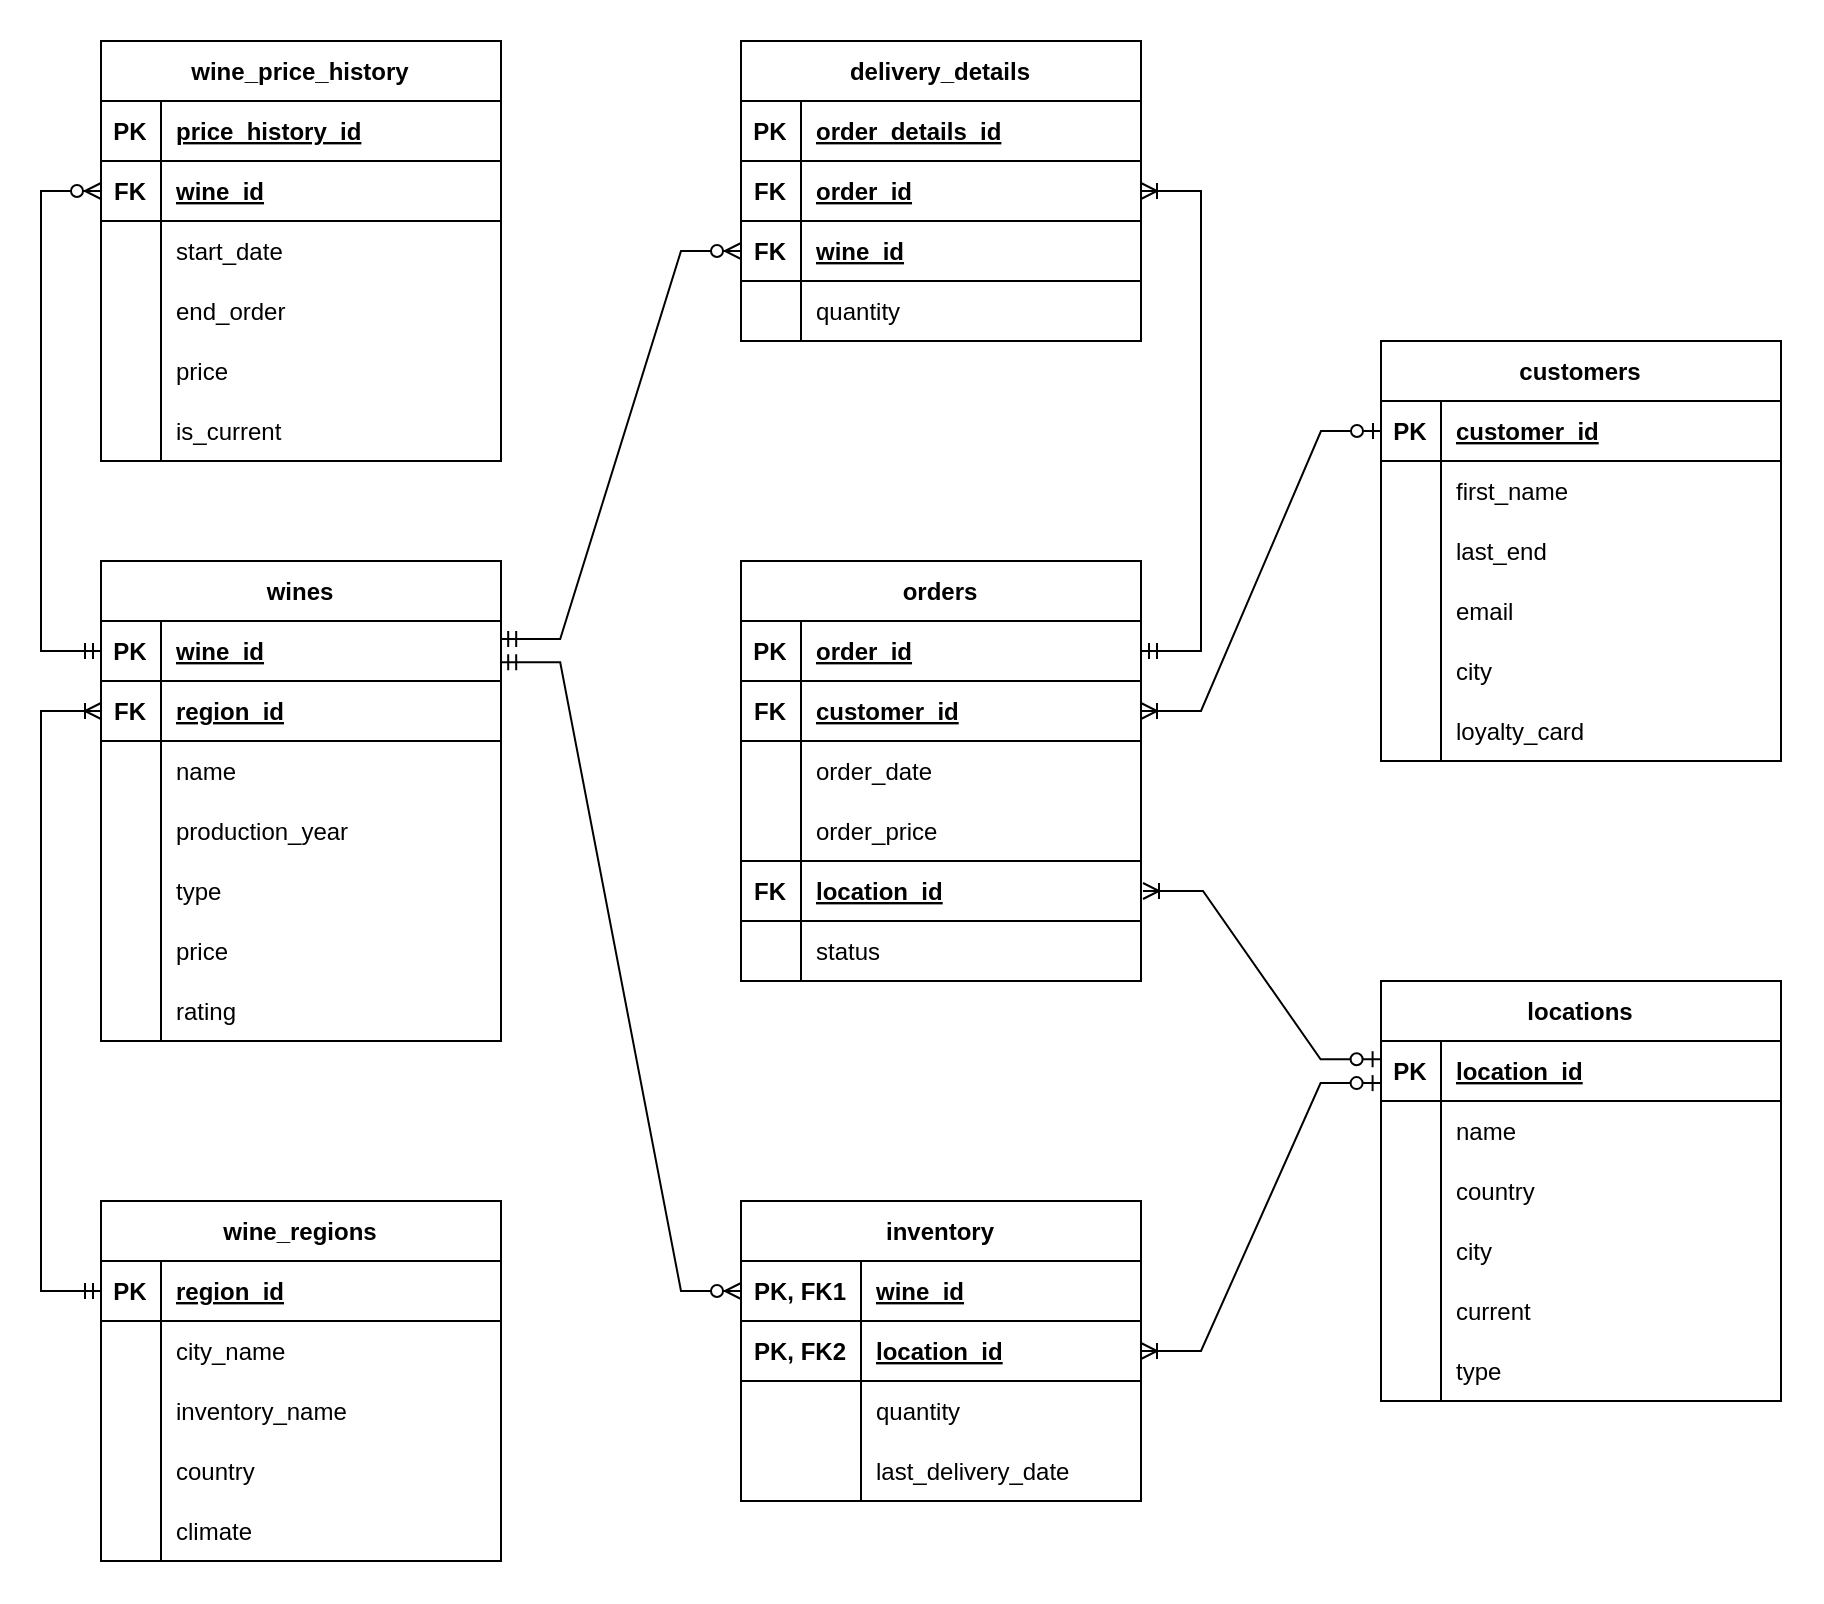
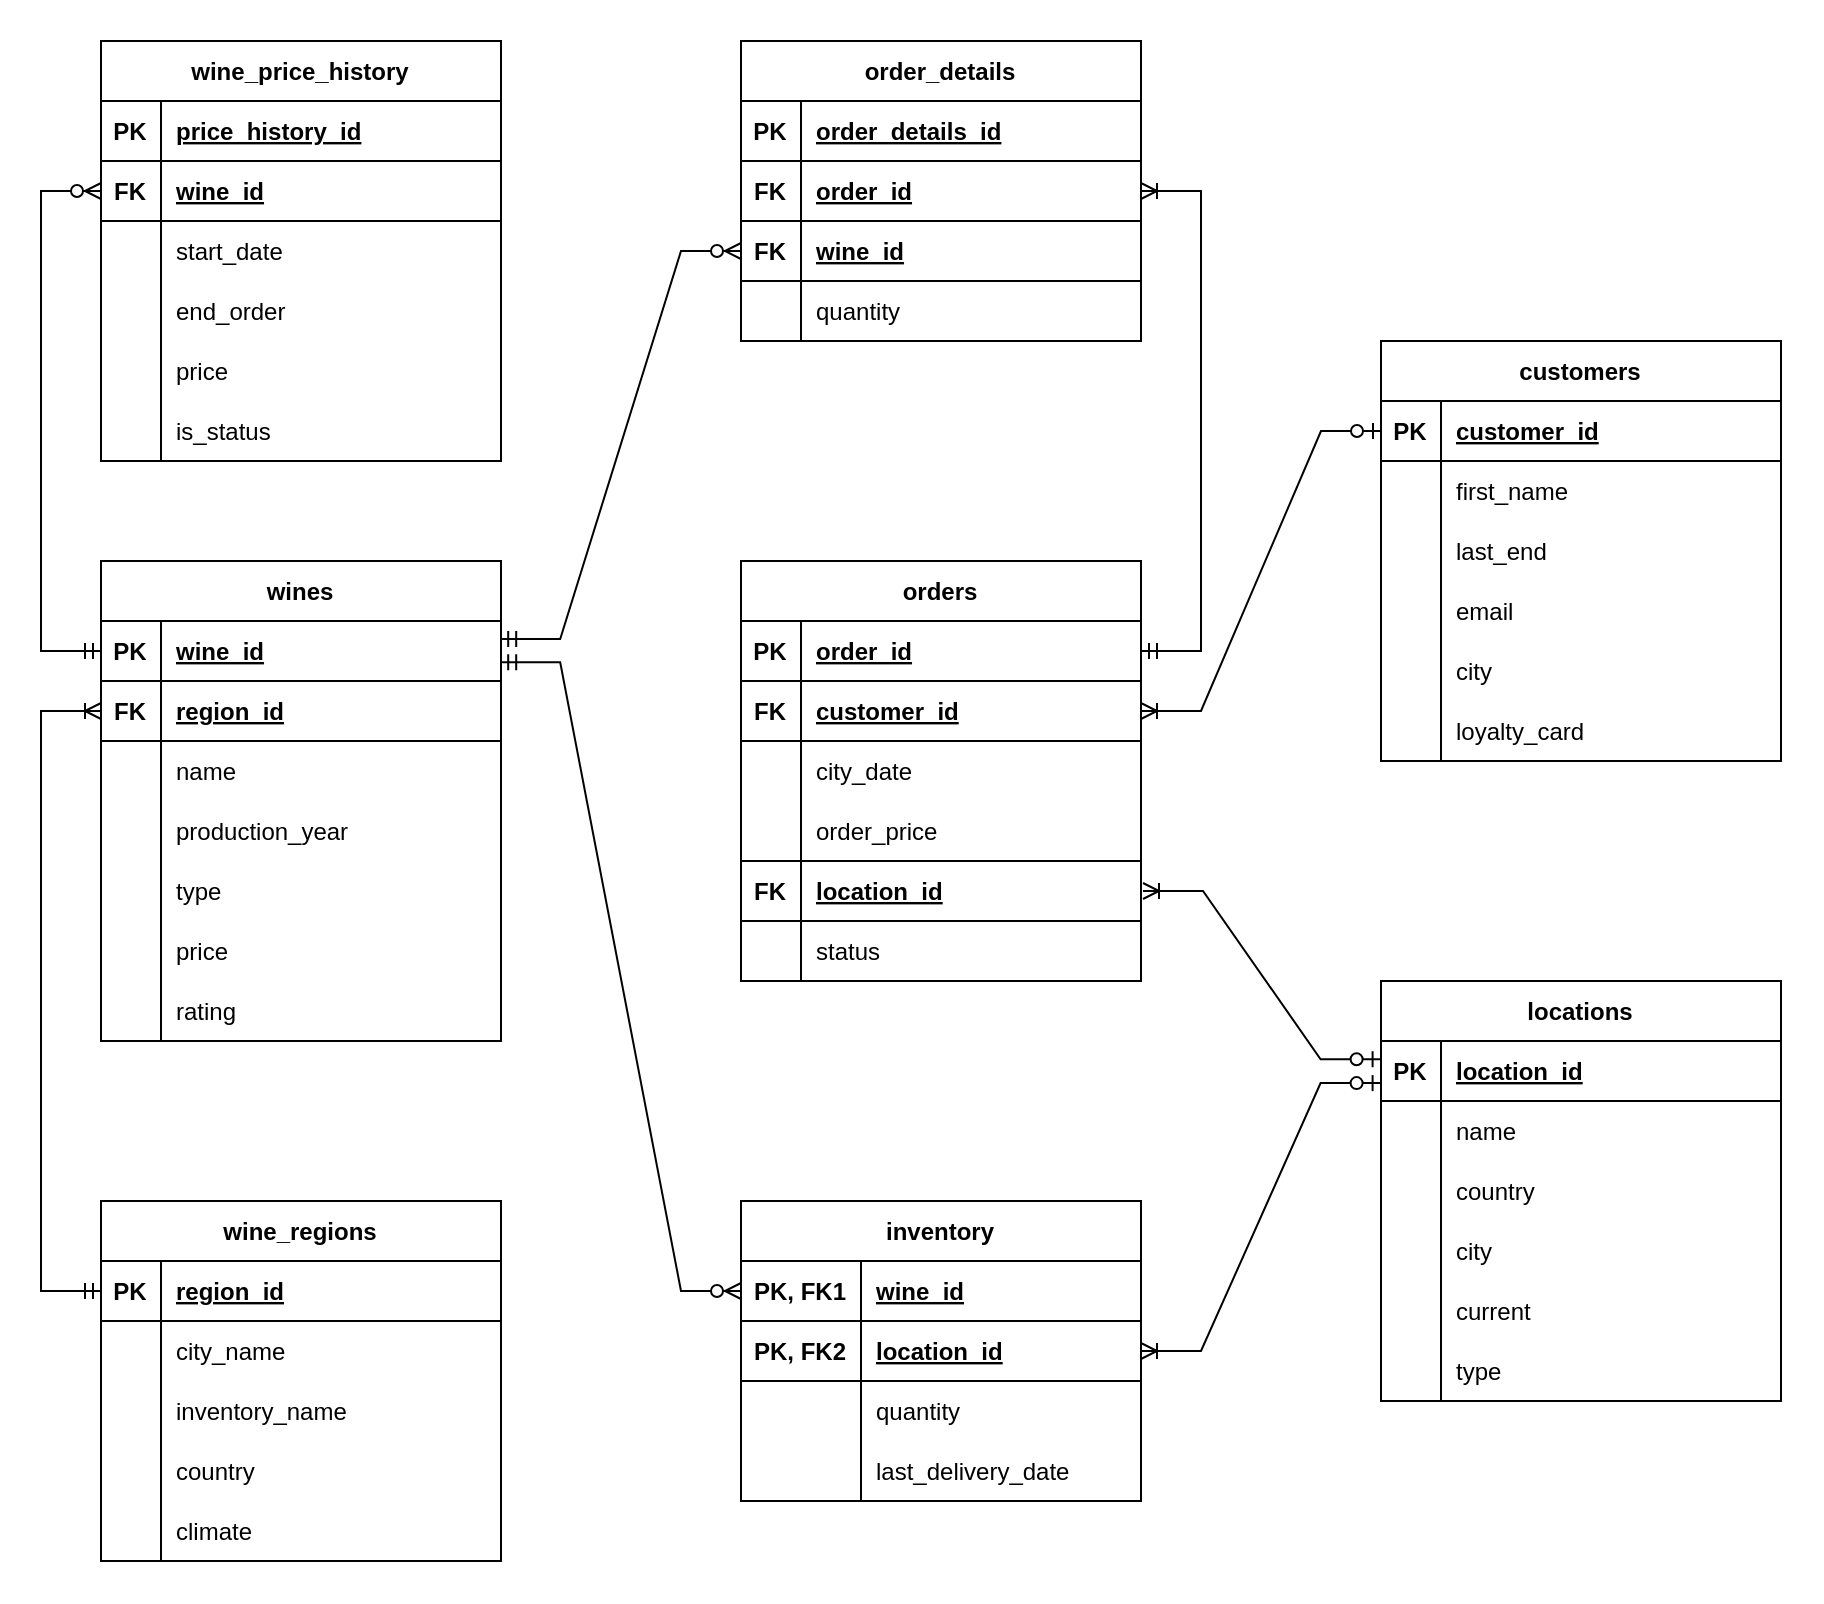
node "delivery_details": label "delivery_details" -> "order_details"
node "is_current": label "is_current" -> "is_status"
node "order_date": label "order_date" -> "city_date"
